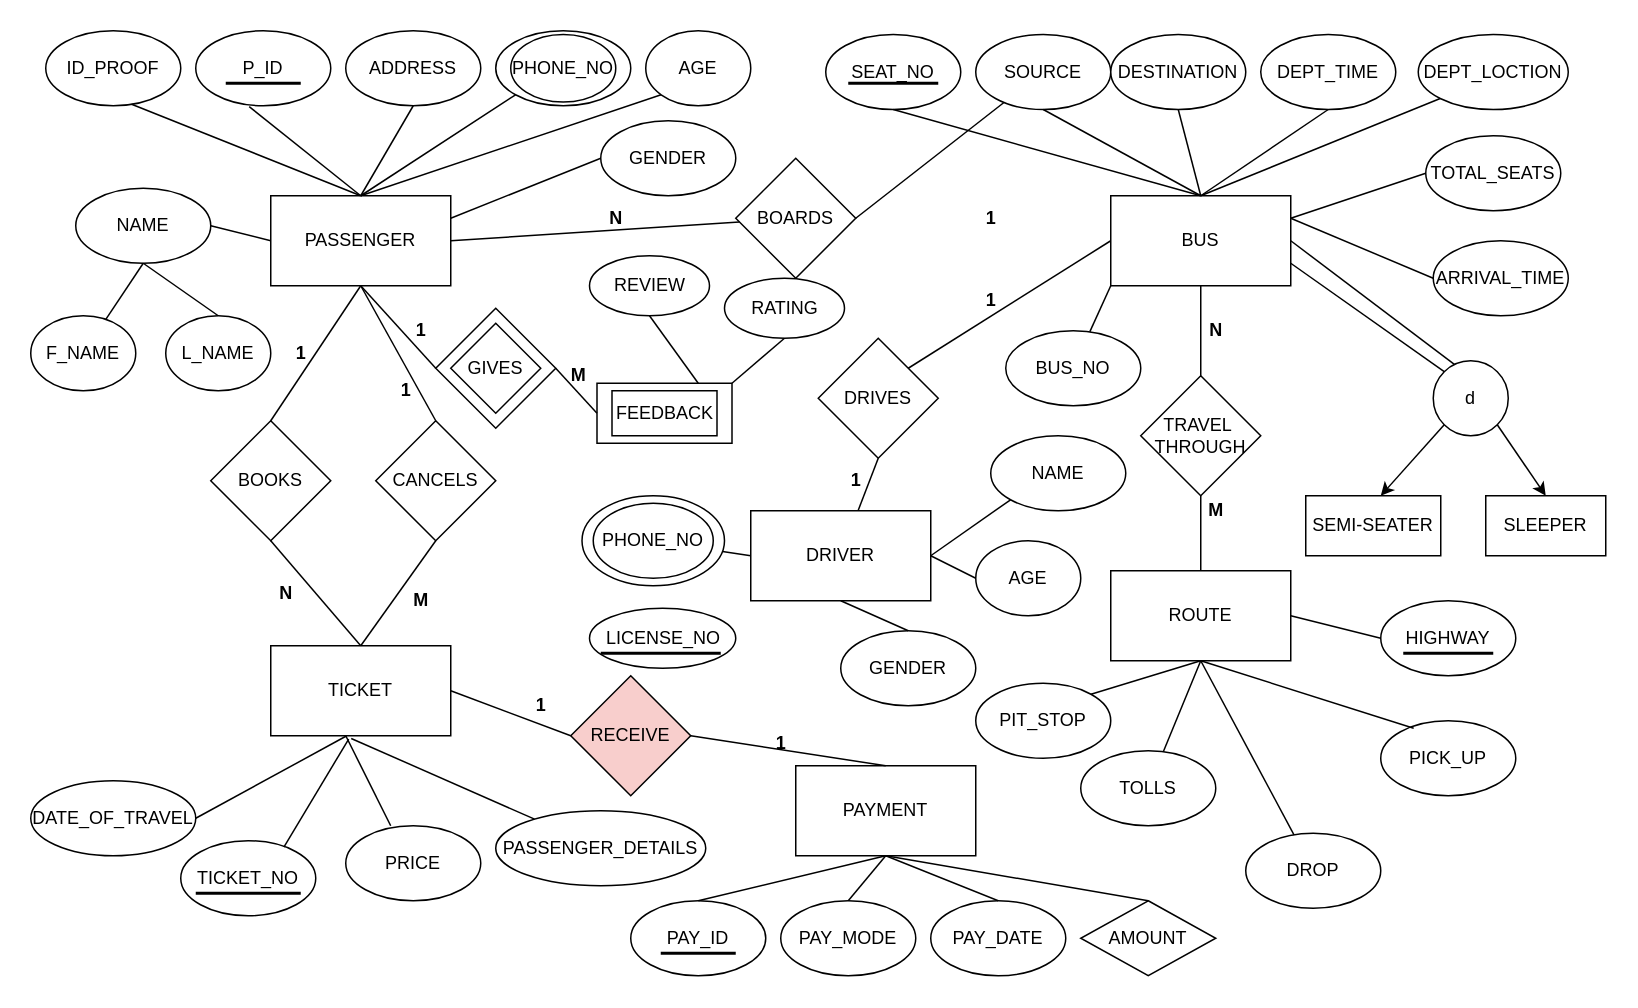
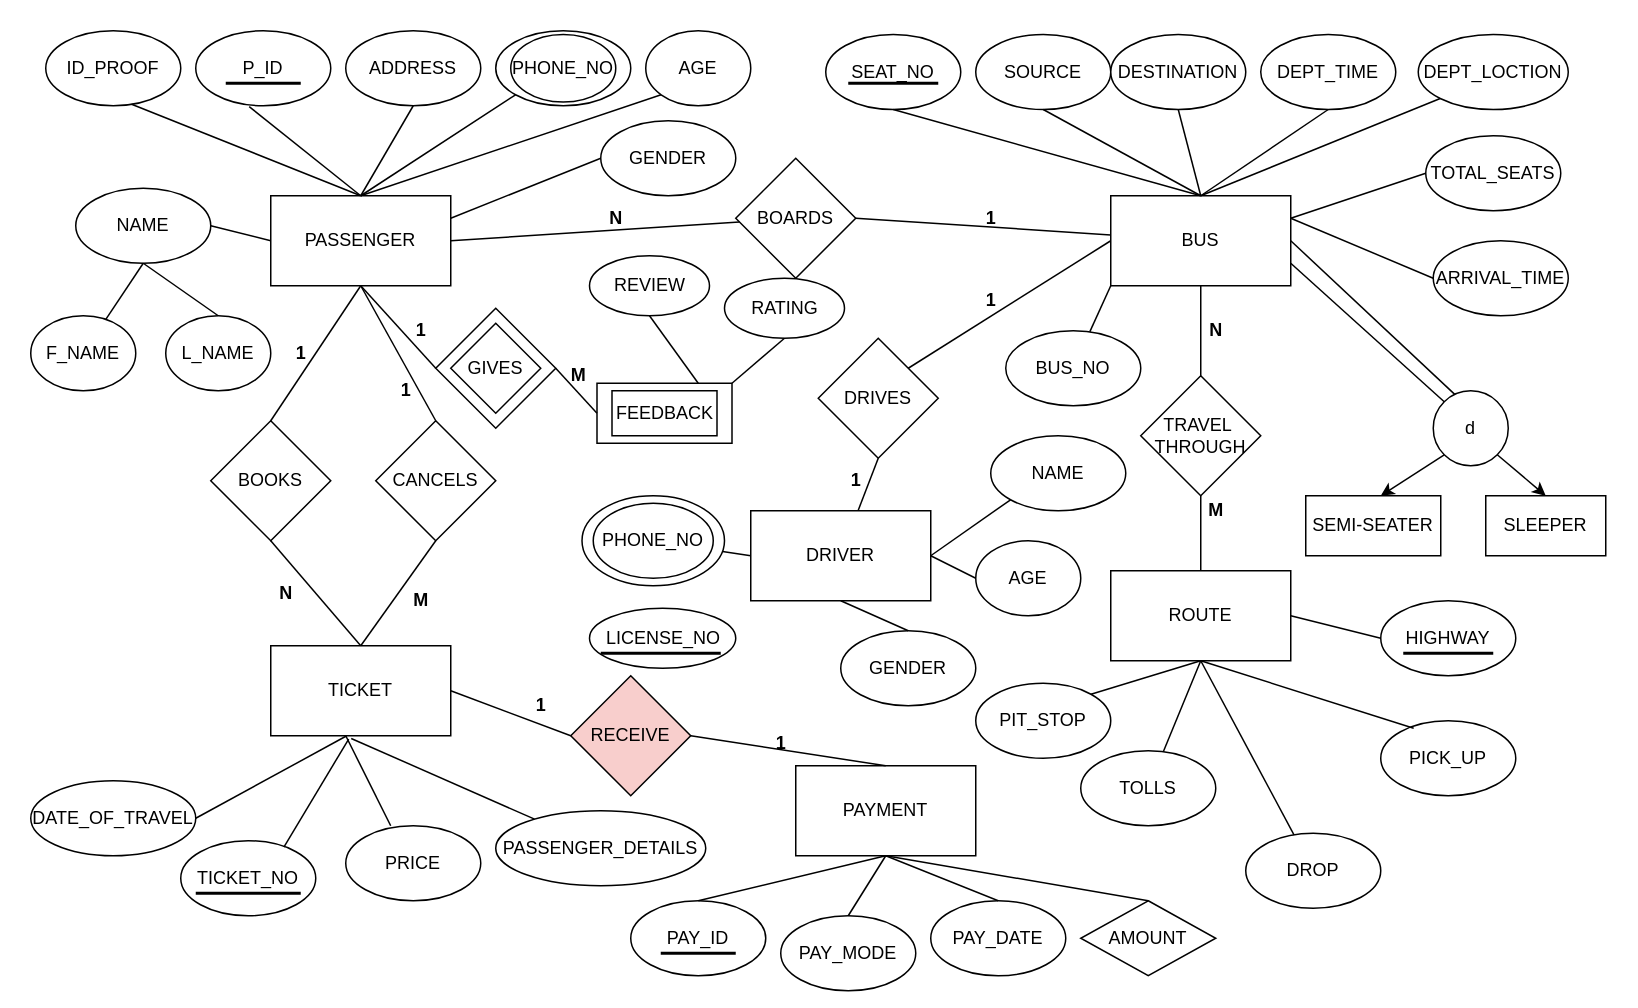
edge "SOURCE" -- "BOARDS": now "BUS" -- "BOARDS"
node "d": moved (1471, 398) -> (1471, 428)
node "PAY_MODE": moved (848, 938) -> (848, 953)
